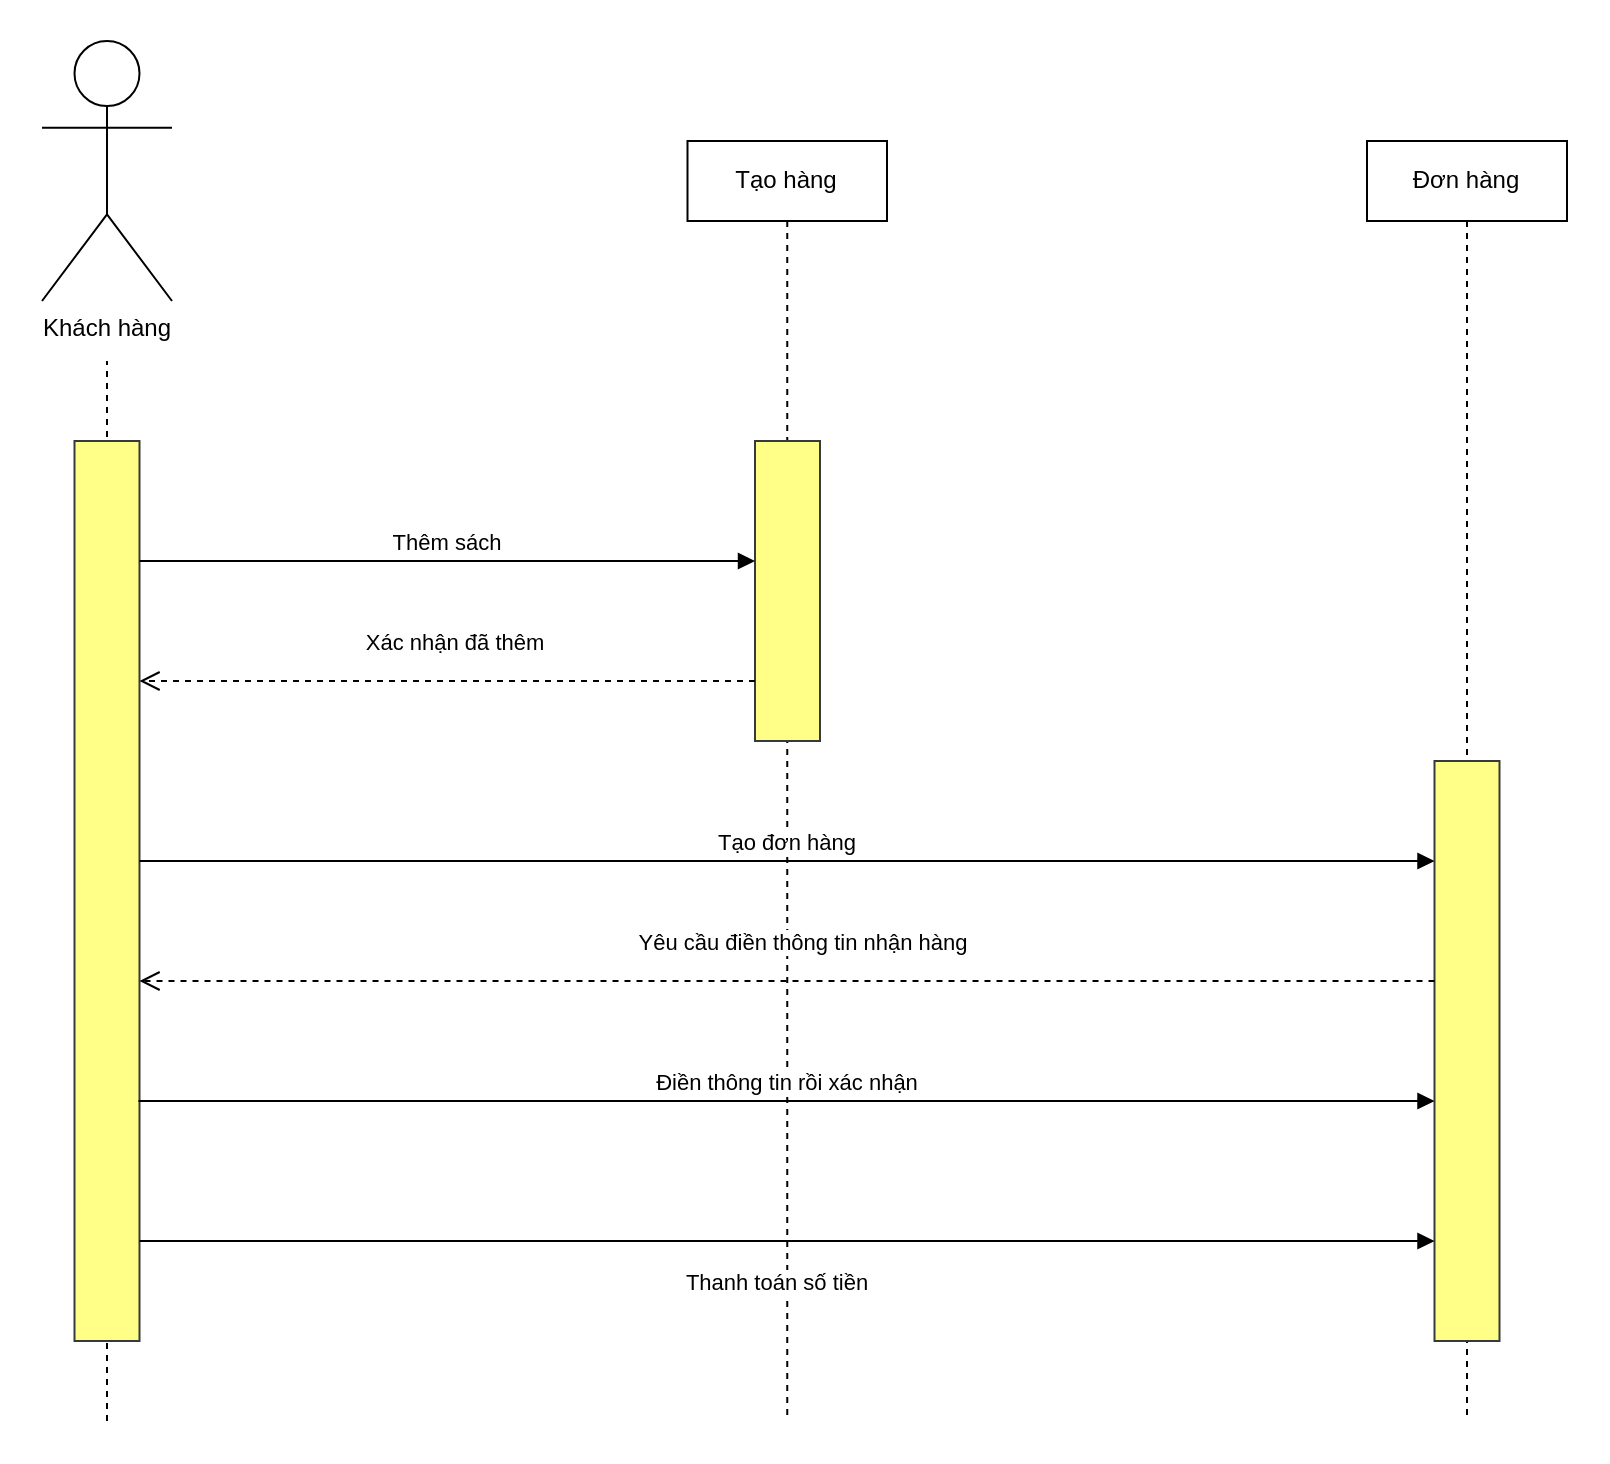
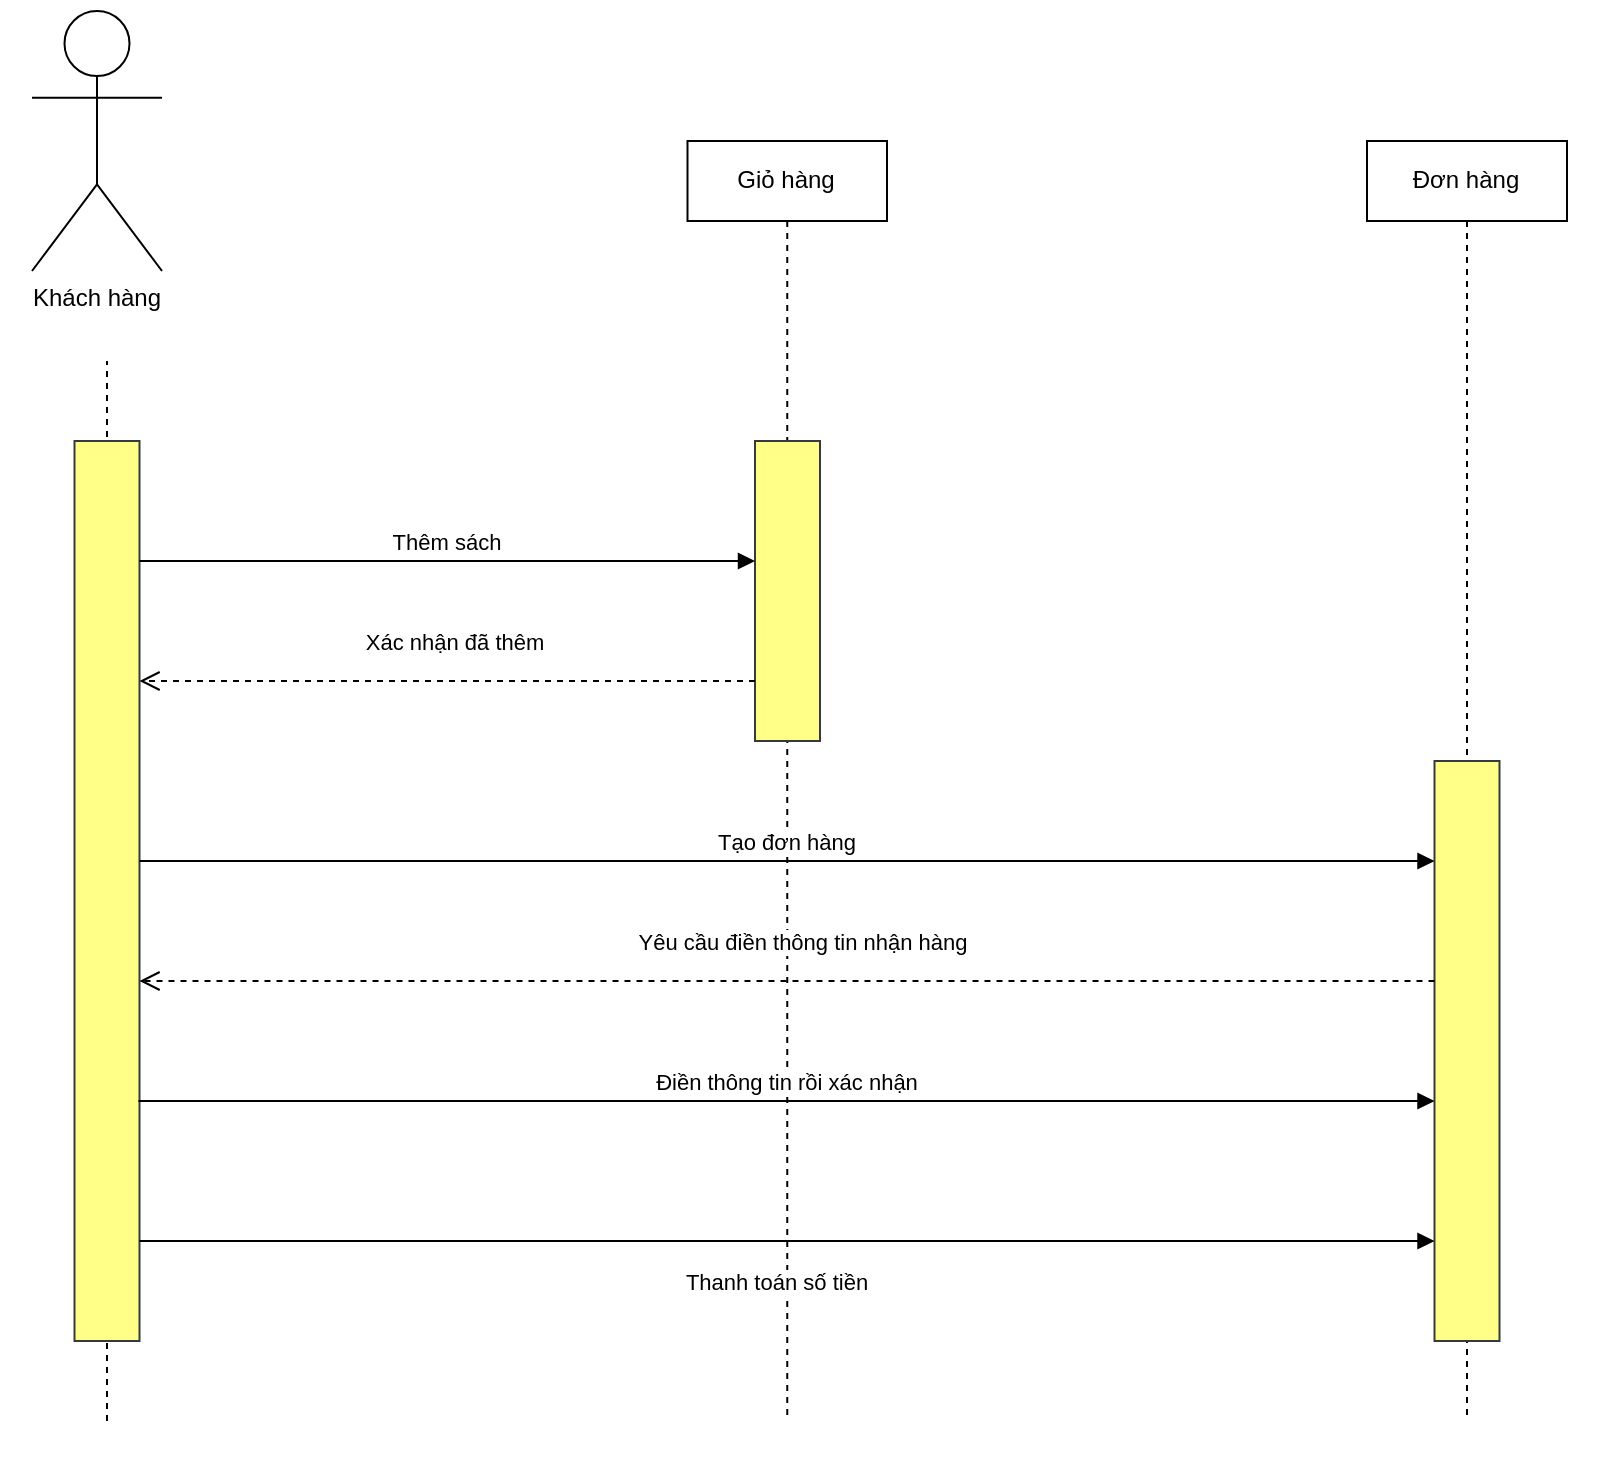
node "Khách hàng": moved (107, 171) -> (97, 141)
node "Tạo hàng": label "Tạo hàng" -> "Giỏ hàng"
